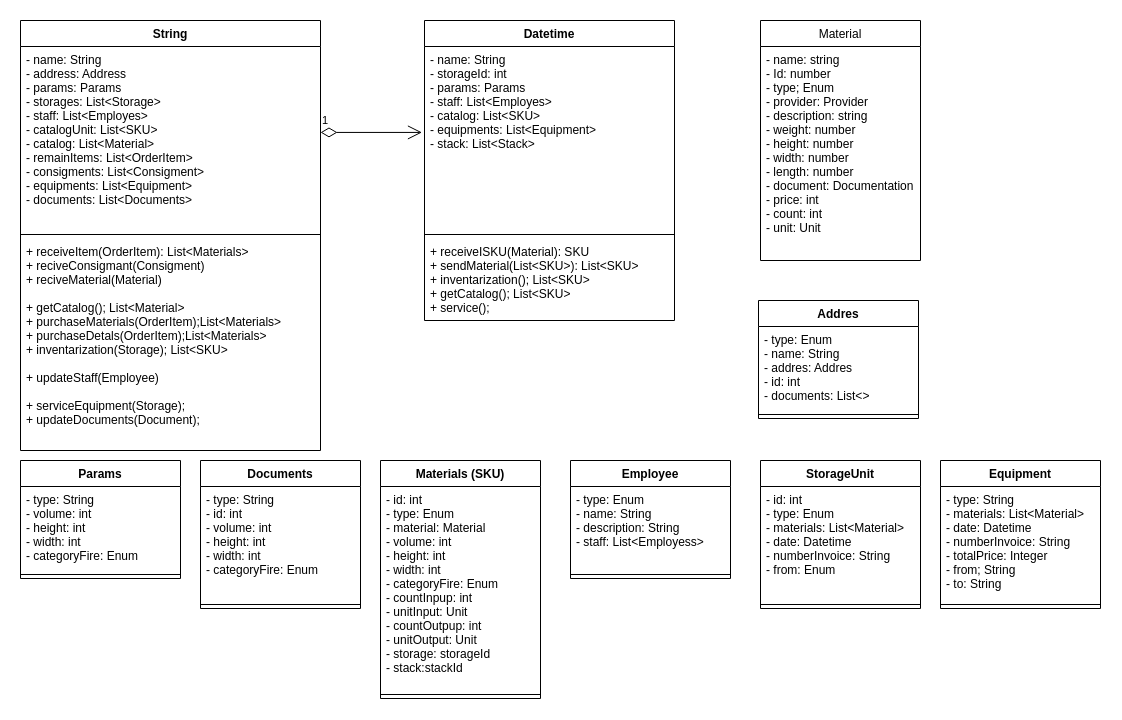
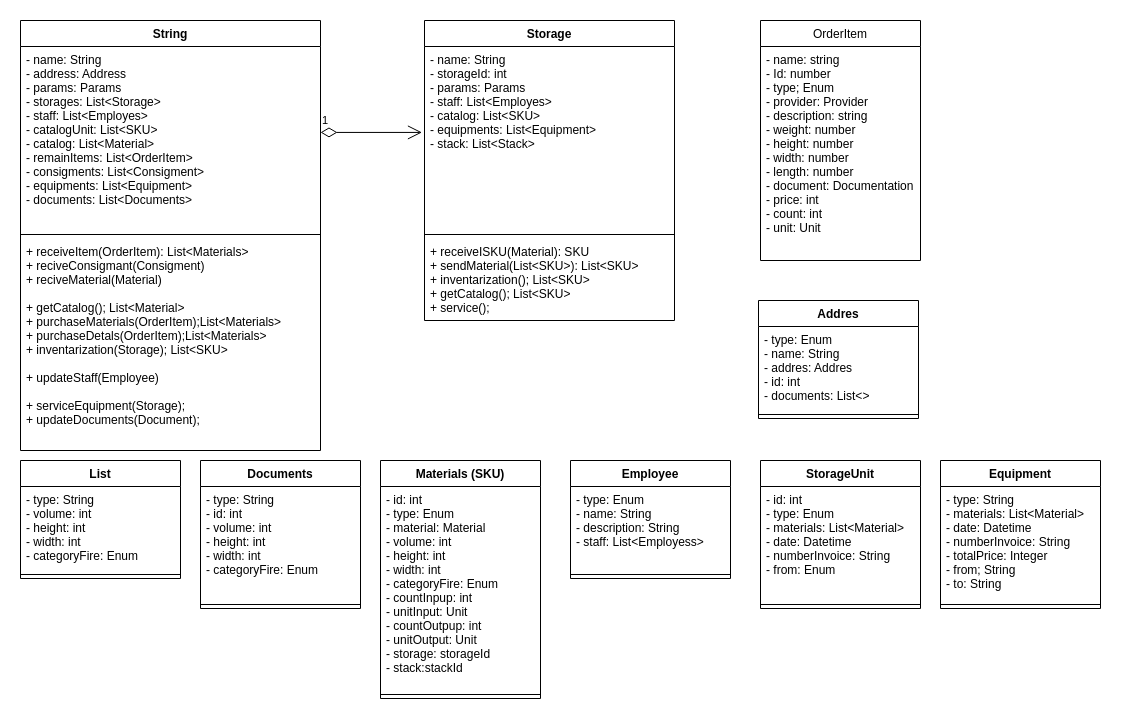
node "Datetime": label "Datetime" -> "Storage"
node "Material": label "Material" -> "OrderItem"
node "Params": label "Params" -> "List"
